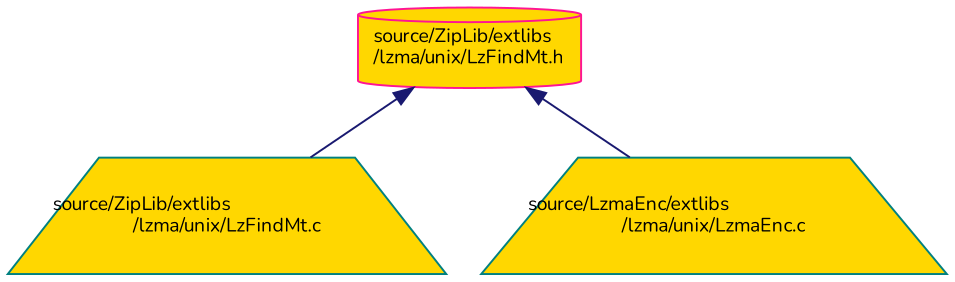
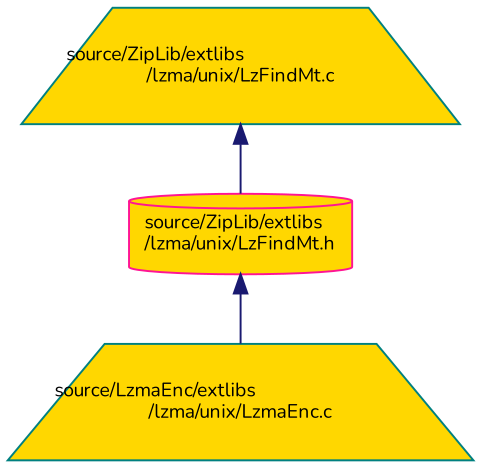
edge "source/ZipLib/extlibs /lzma/unix/LzFindMt.c" -> "source/ZipLib/extlibs /lzma/unix/LzFindMt.h": reversed
